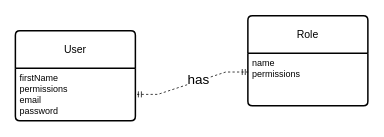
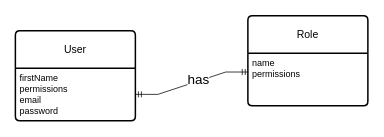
edge "name permissions" -- "firstName permissions email password": style dashed -> solid
